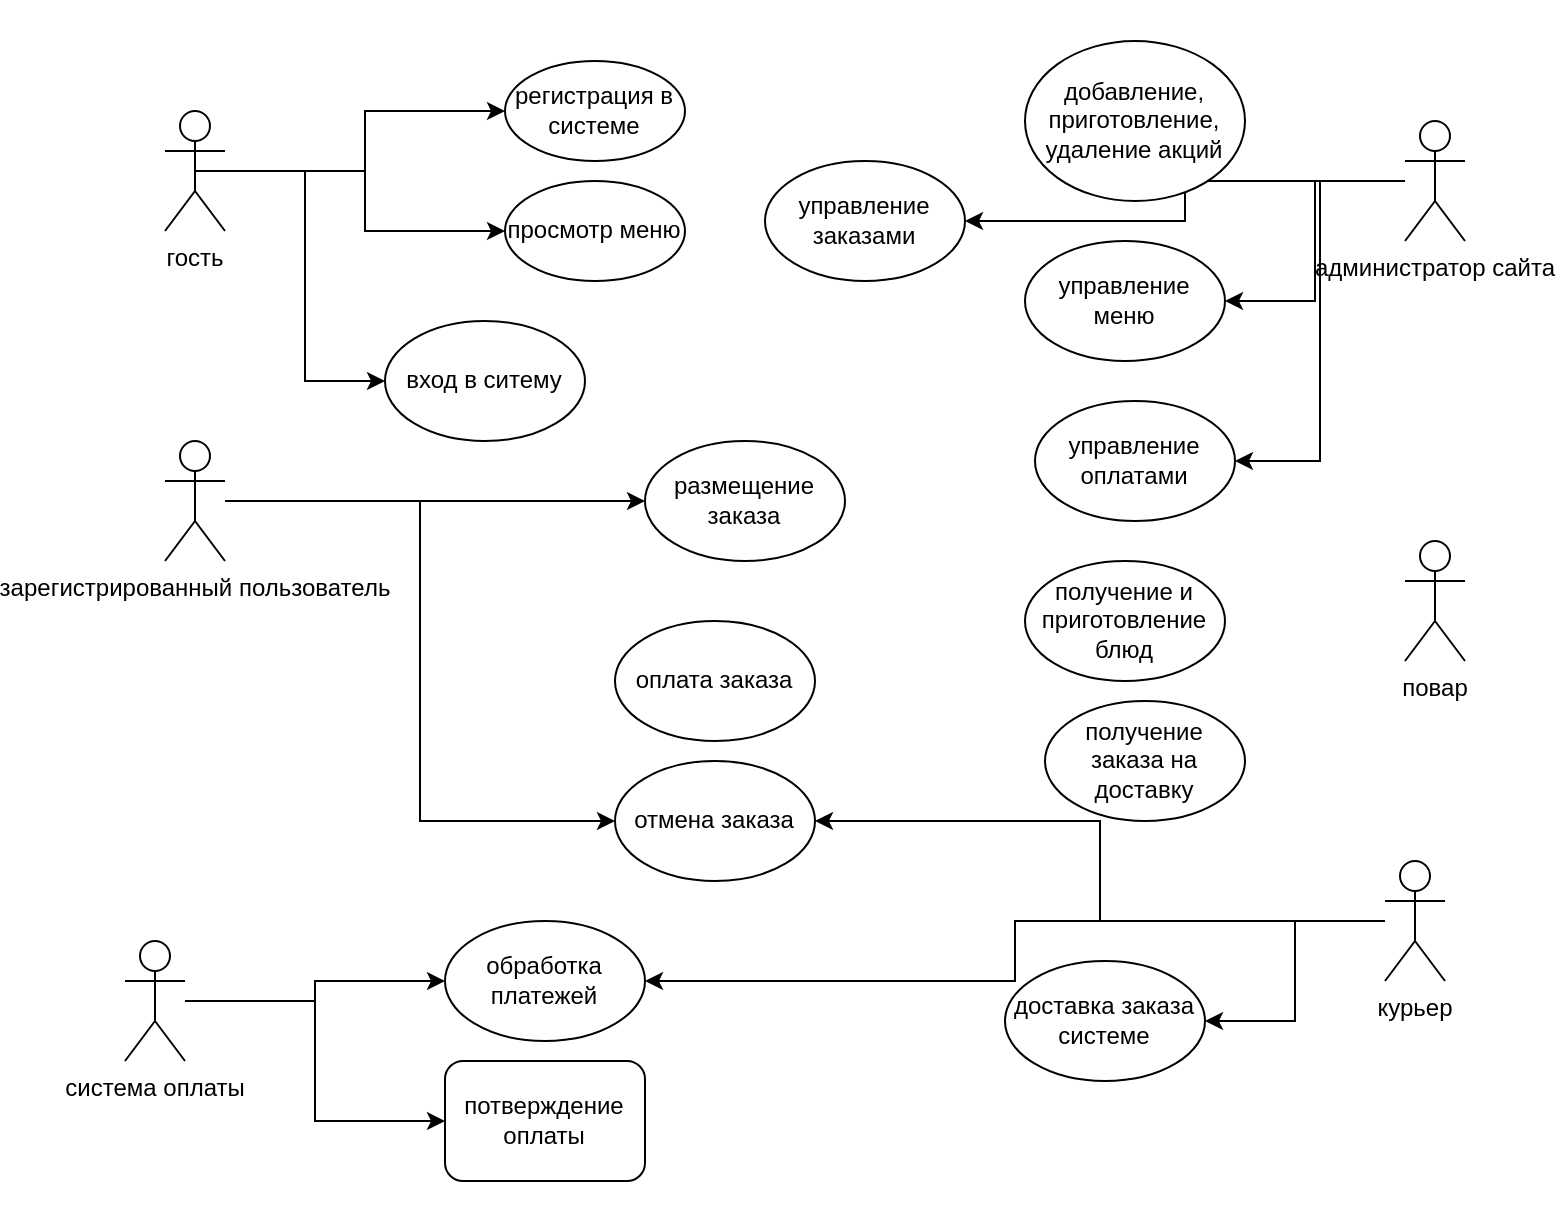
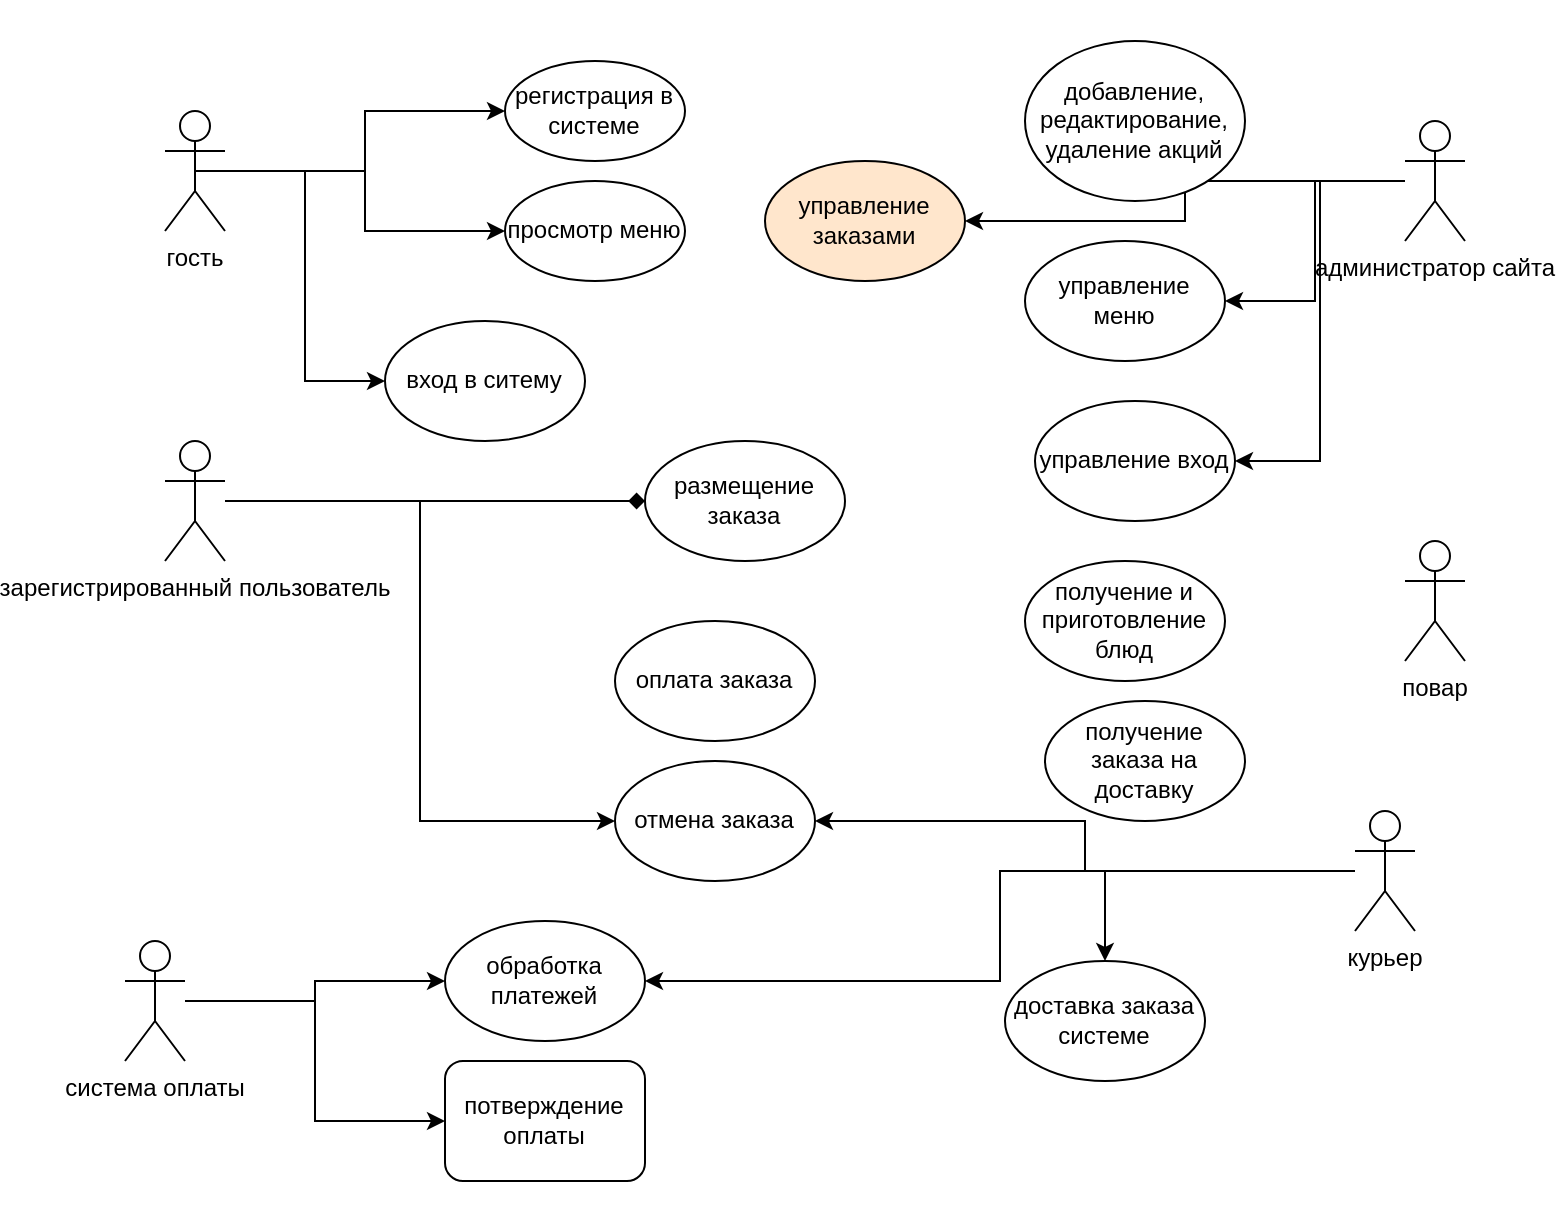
node "добавление, приготовление, удаление акций": label "добавление, приготовление, удаление акций" -> "добавление, редактирование, удаление акций"
node "управление заказами": fillcolor #ffffff -> #ffe6cc
node "управление оплатами": label "управление оплатами" -> "управление вход"
edge "зарегистрированный пользователь" -> "размещение заказа": arrowhead classic -> diamond
node "курьер": moved (1415, 921) -> (1385, 871)
